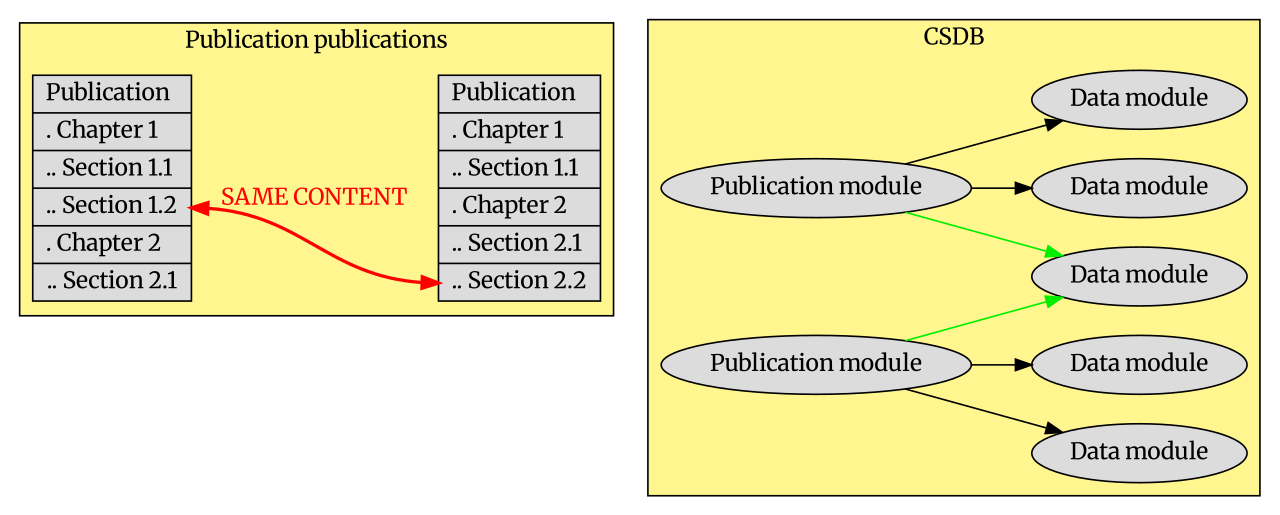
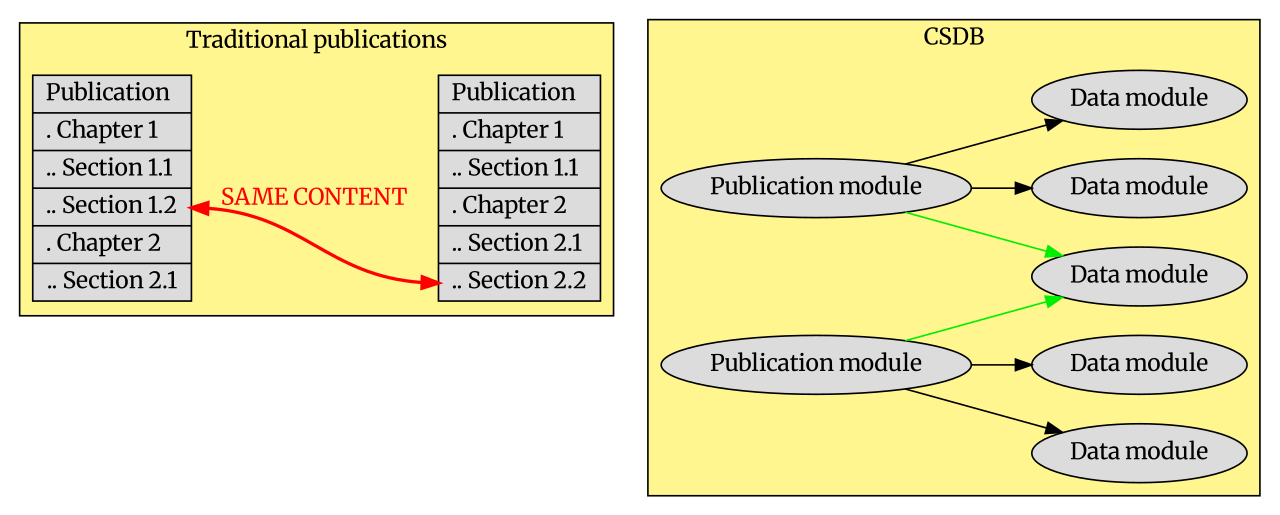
cluster "Publication publications": label "Publication publications" -> "Traditional publications"
